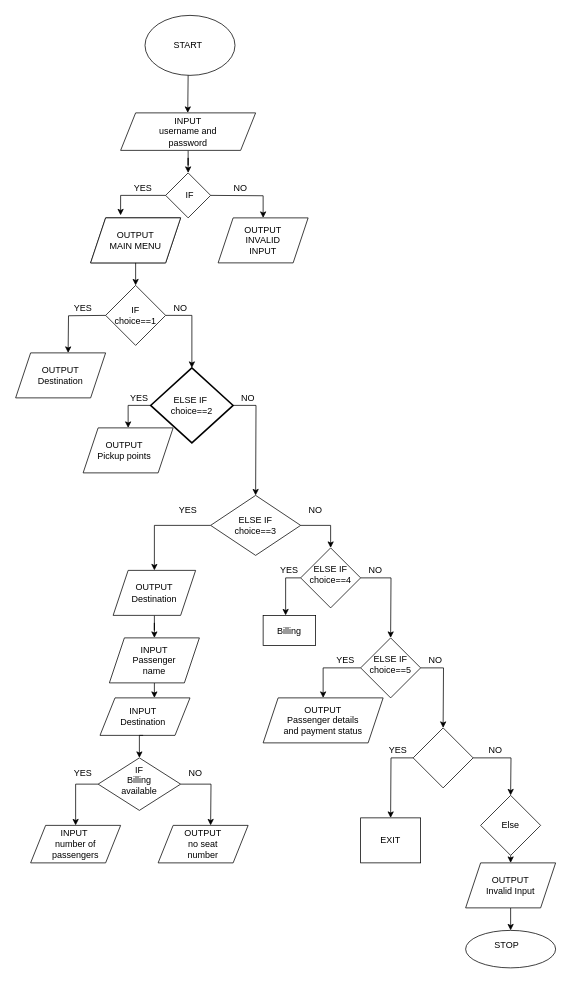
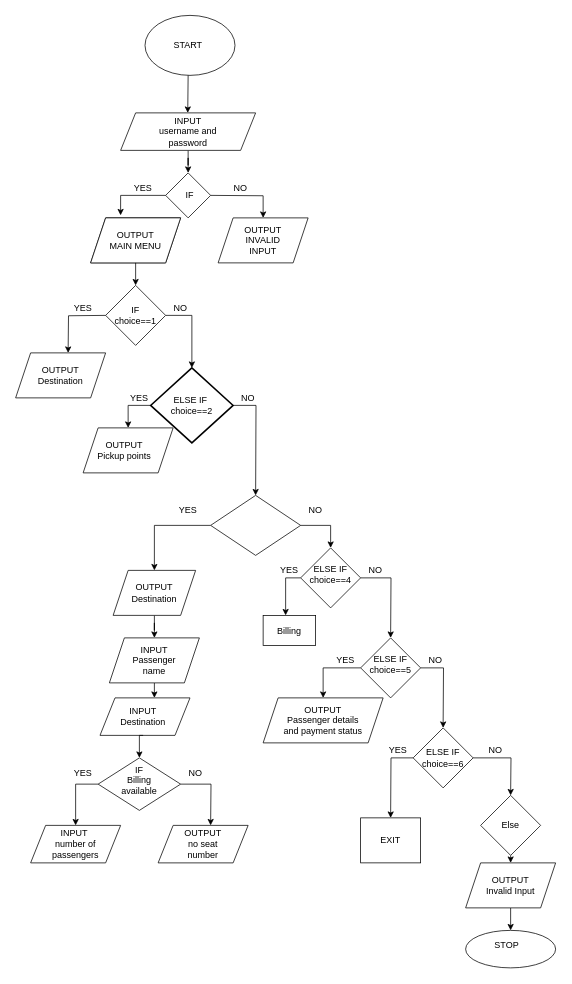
node "ELSE IF choice==3": removed
node "ELSE IF choice==6": added
